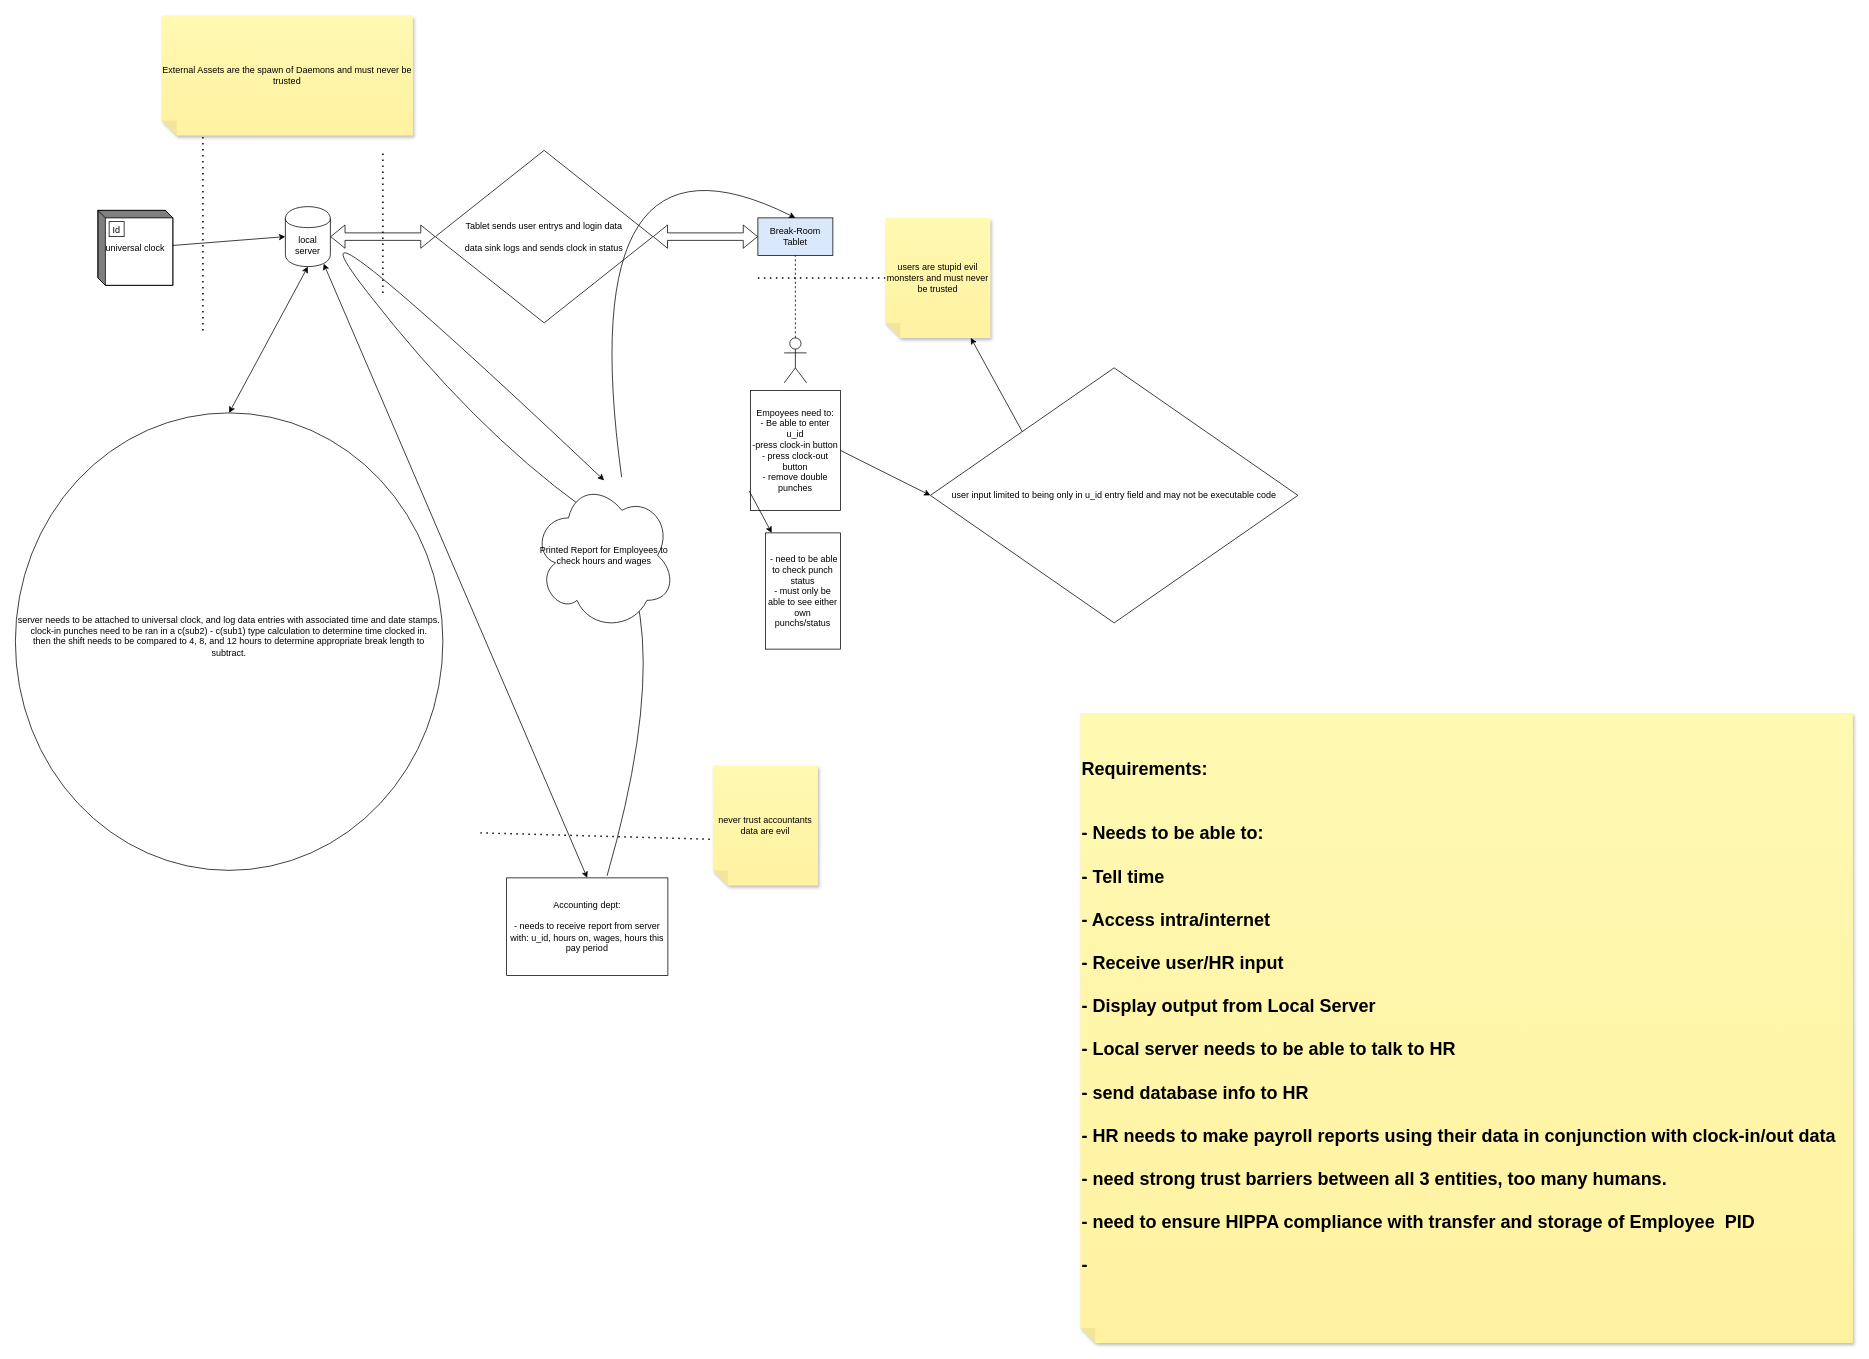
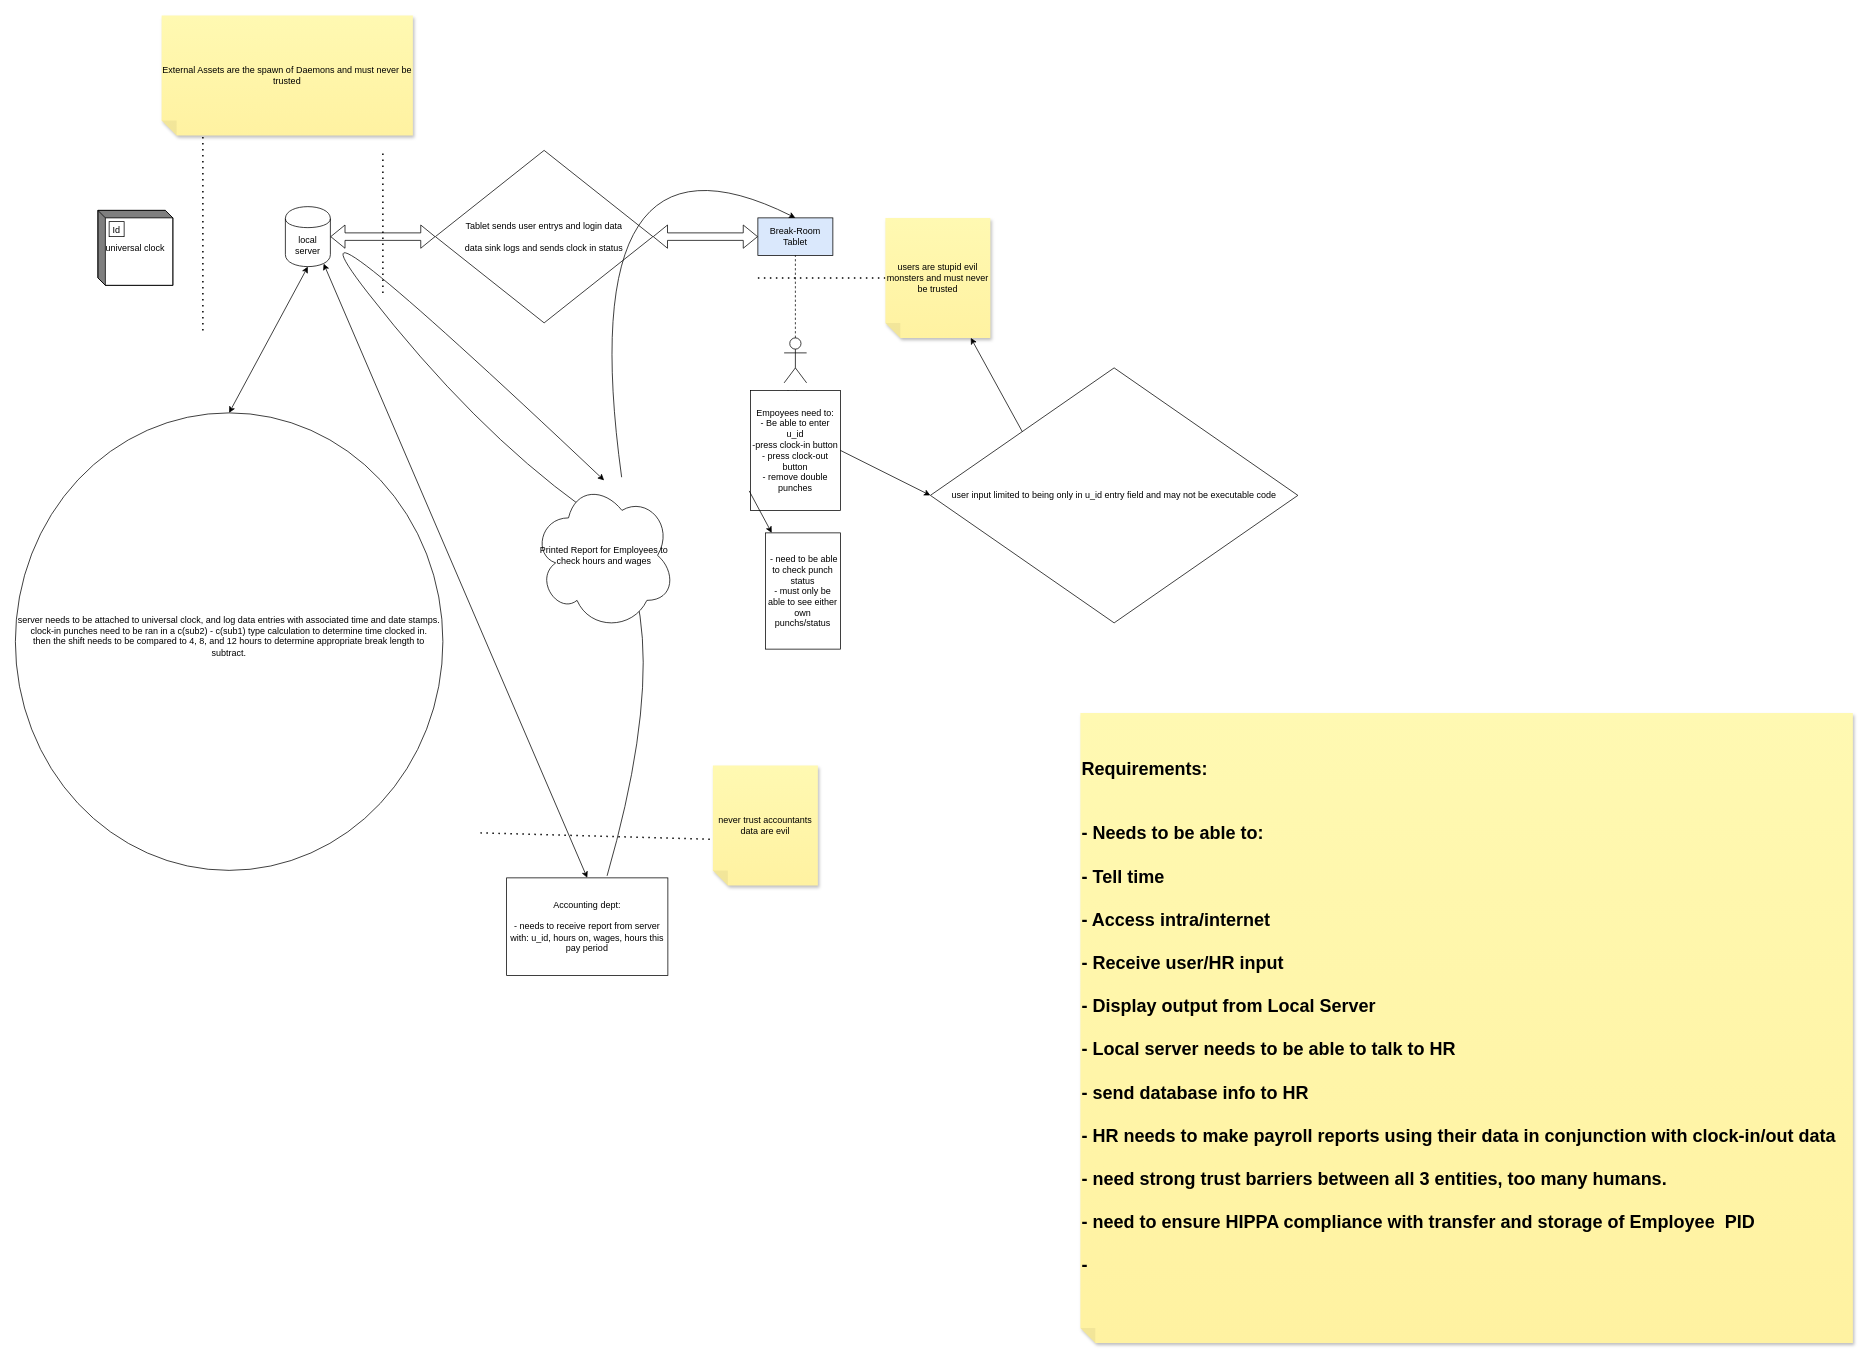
edge "universal clock" -> "local server": removed
